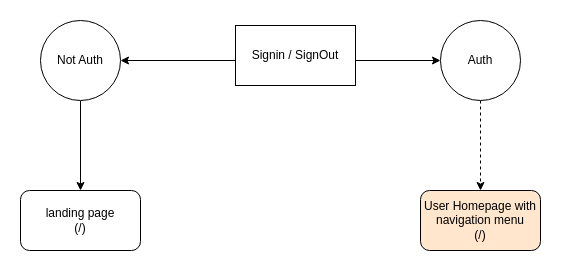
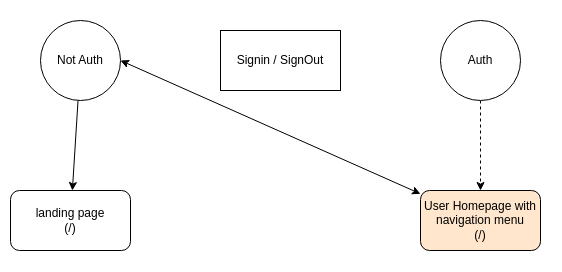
node "Signin / SignOut": moved (296, 56) -> (281, 61)
edge "Not Auth" -- "Auth": now "Not Auth" -- "User Homepage with navigation menu (/)"
node "landing page (/)": moved (81, 221) -> (71, 221)
